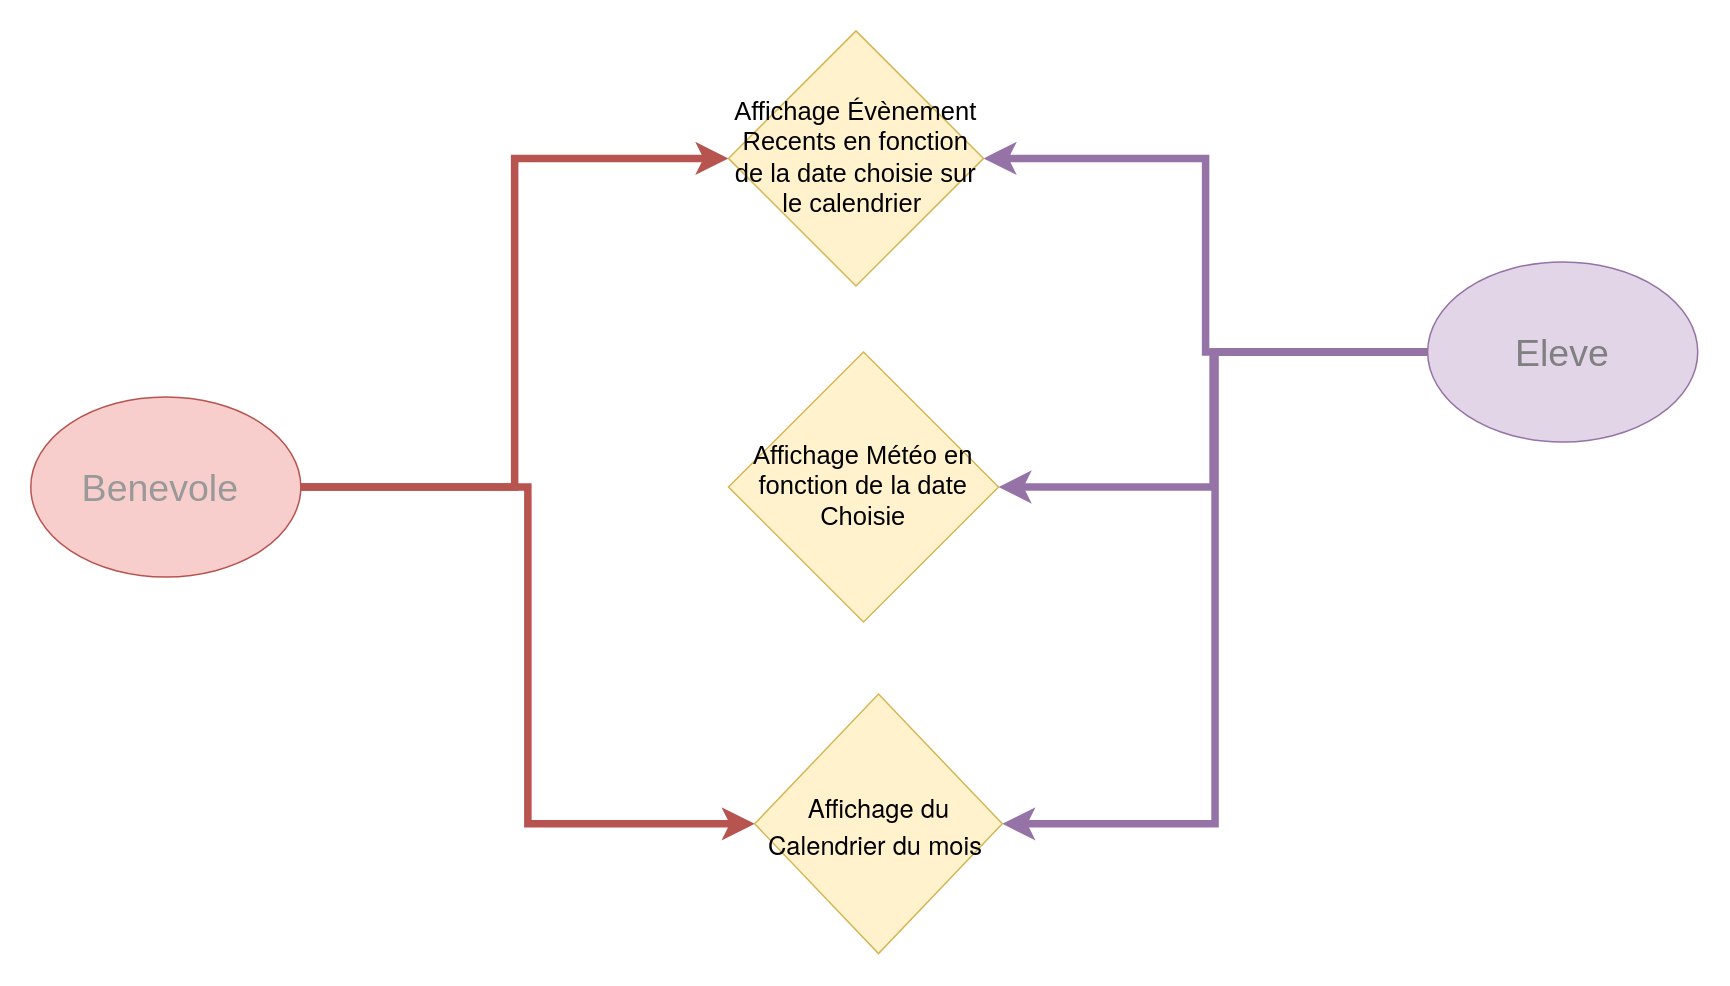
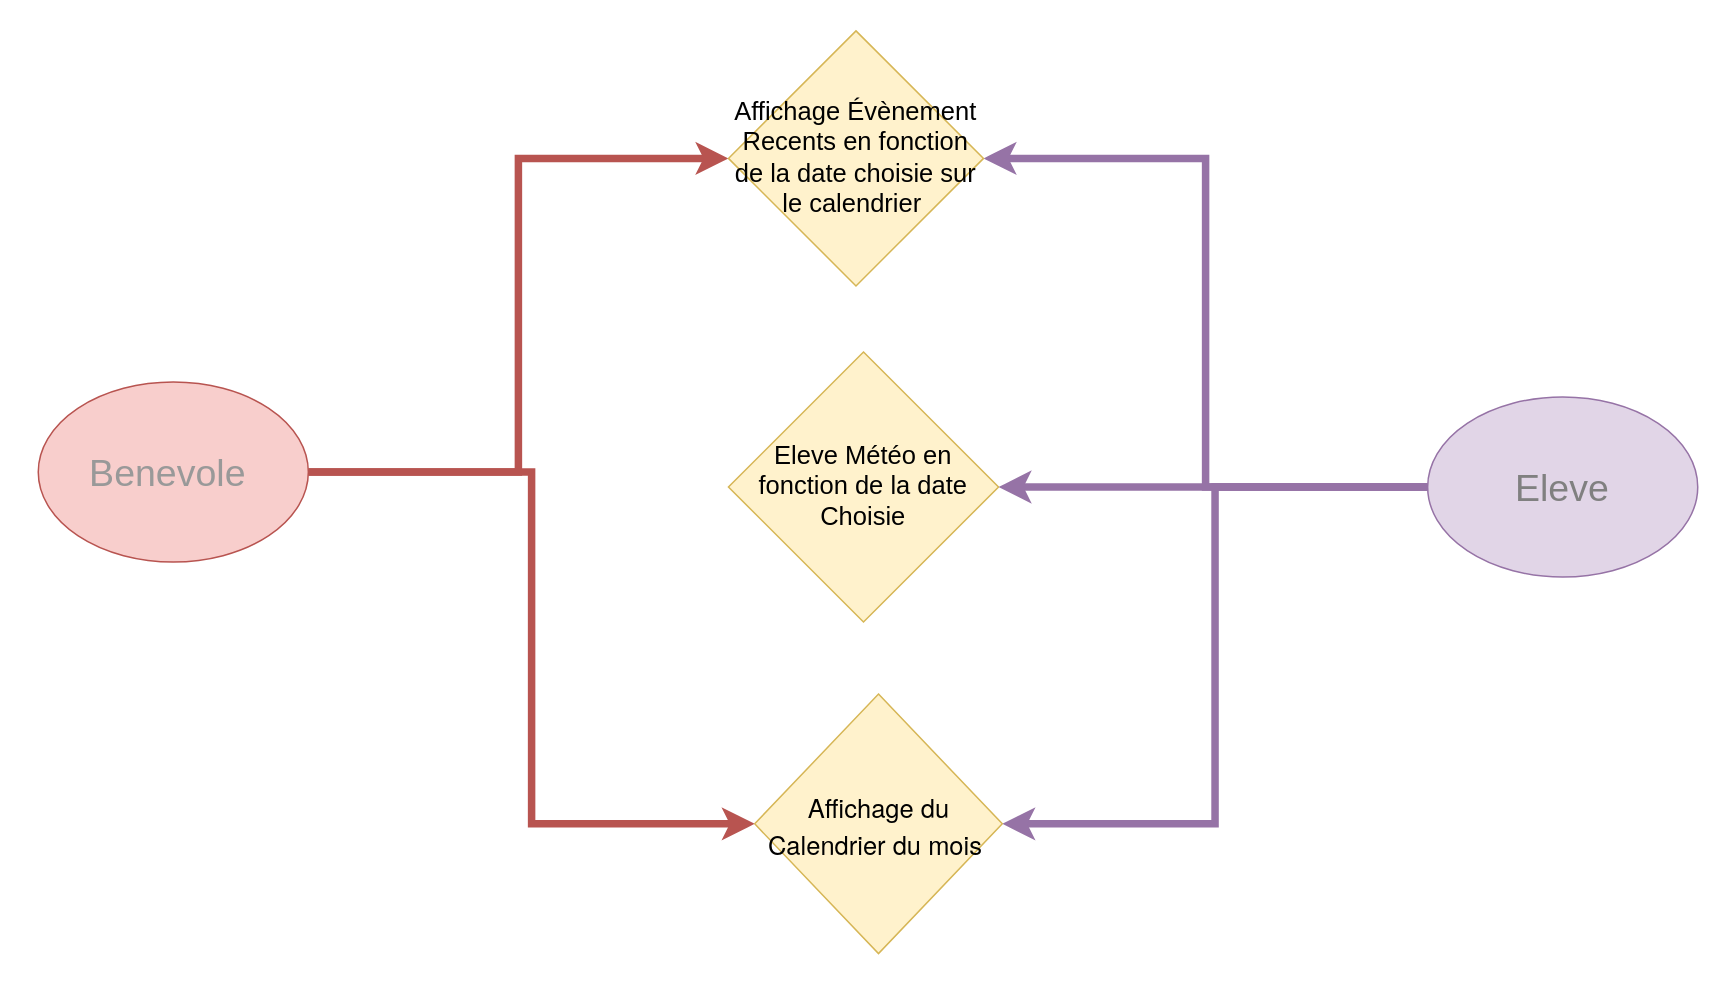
node "Eleve": moved (1562, 352) -> (1562, 487)
node "Benevole": moved (166, 487) -> (173, 472)
node "Affichage Météo en fonction de la date Choisie": label "Affichage Météo en fonction de la date Choisie" -> "Eleve Météo en fonction de la date Choisie"
